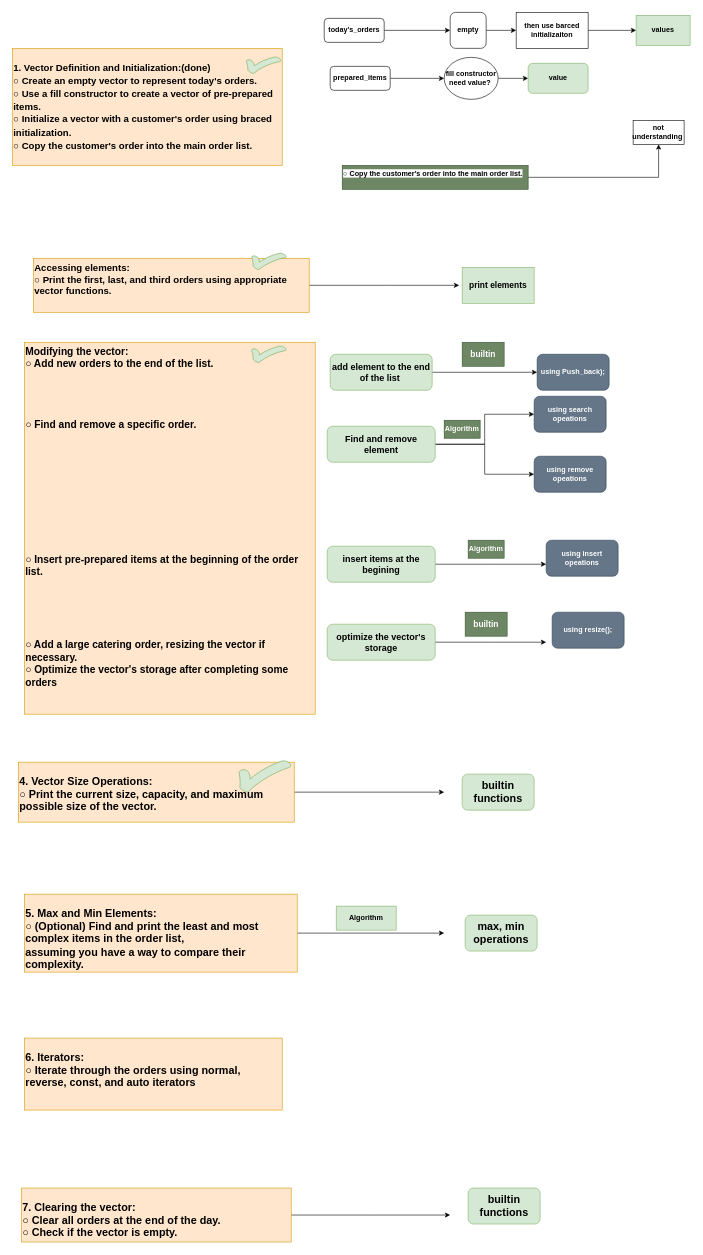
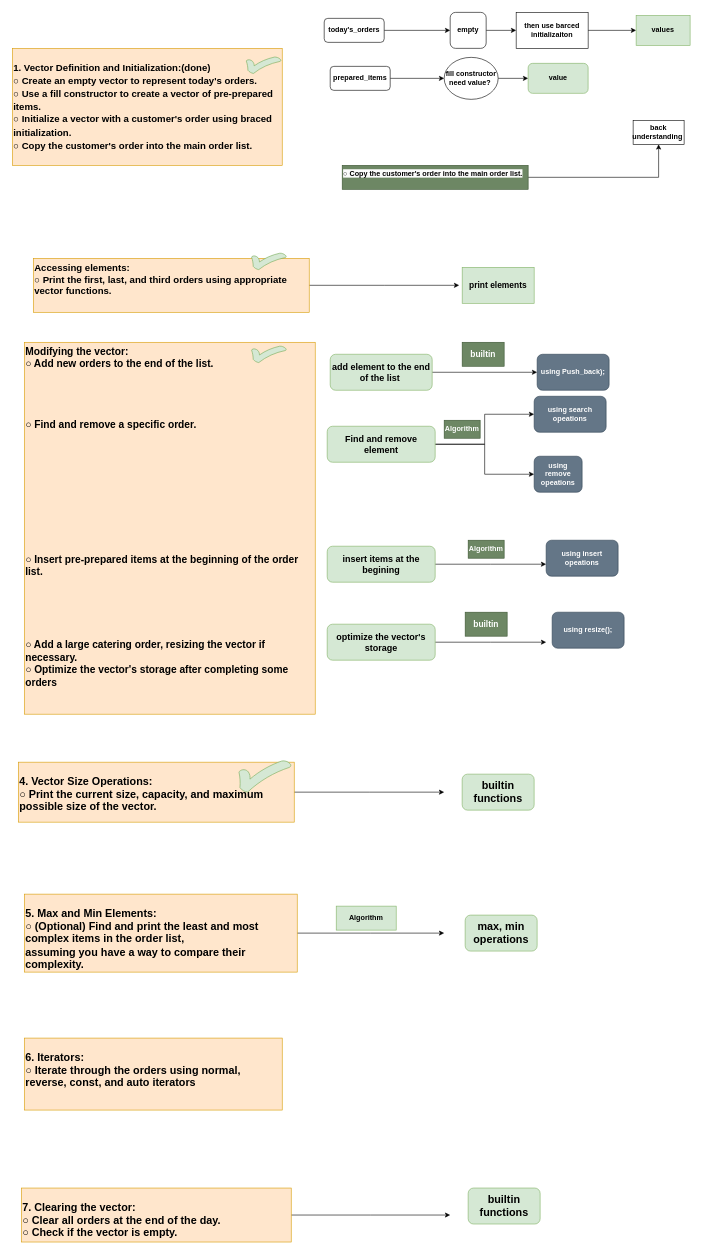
node "not understanding": label "not understanding" -> "back understanding"
node "using remove opeations": size 72x36 -> 48x36
